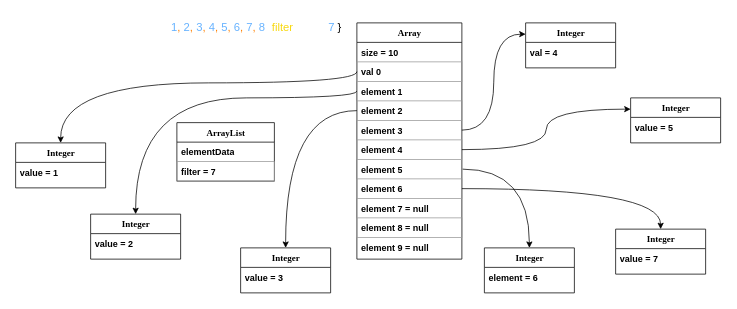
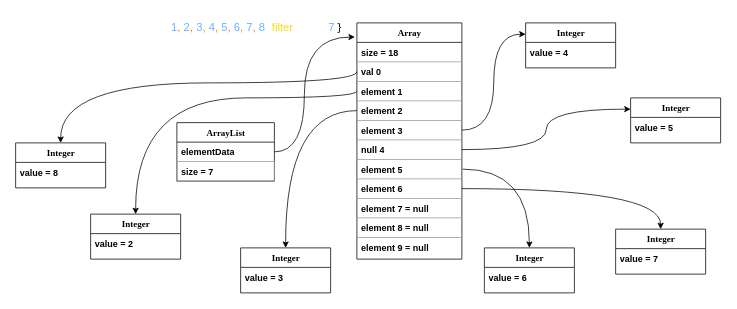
node "size = 10": label "size = 10" -> "size = 18"
node "val = 4": label "val = 4" -> "value = 4"
edge "elementData" -> "Array": added
node "element 4": label "element 4" -> "null 4"
node "filter = 7": label "filter = 7" -> "size = 7"
node "value = 1": label "value = 1" -> "value = 8"
node "element = 6": label "element = 6" -> "value = 6"
